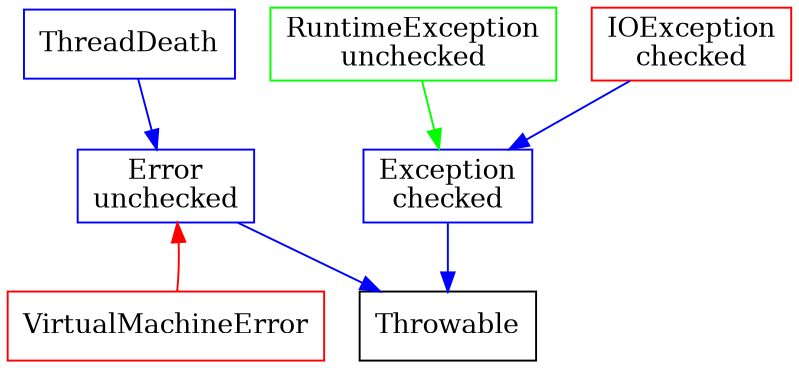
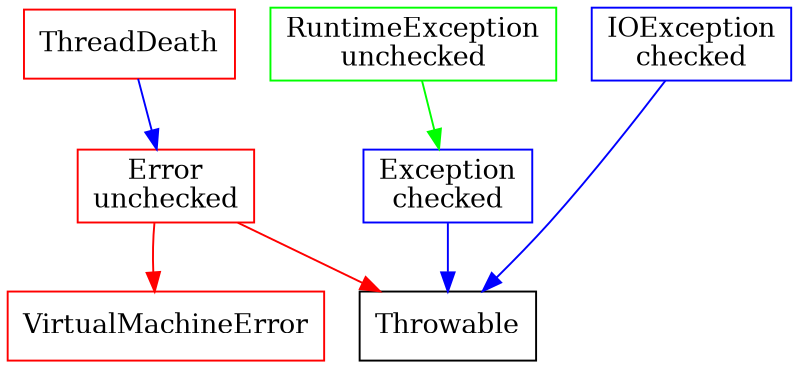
node "ThreadDeath": color blue -> red
node "IOException checked": color red -> blue
edge "IOException checked" -> "Exception checked": now "IOException checked" -> "Throwable"
node "Error unchecked": color blue -> red
edge "Error unchecked" -> "Throwable": color blue -> red
edge "VirtualMachineError" -> "Error unchecked": reversed
